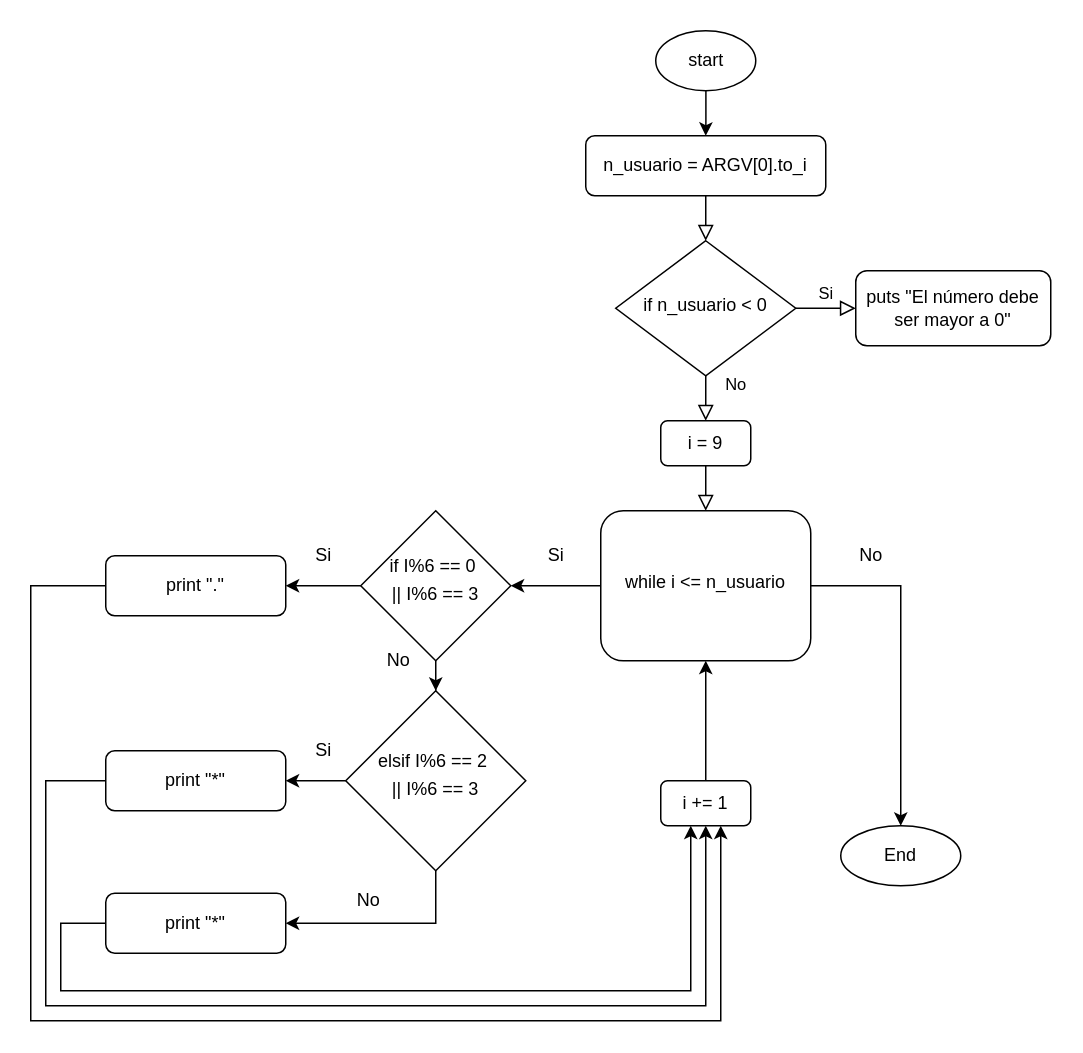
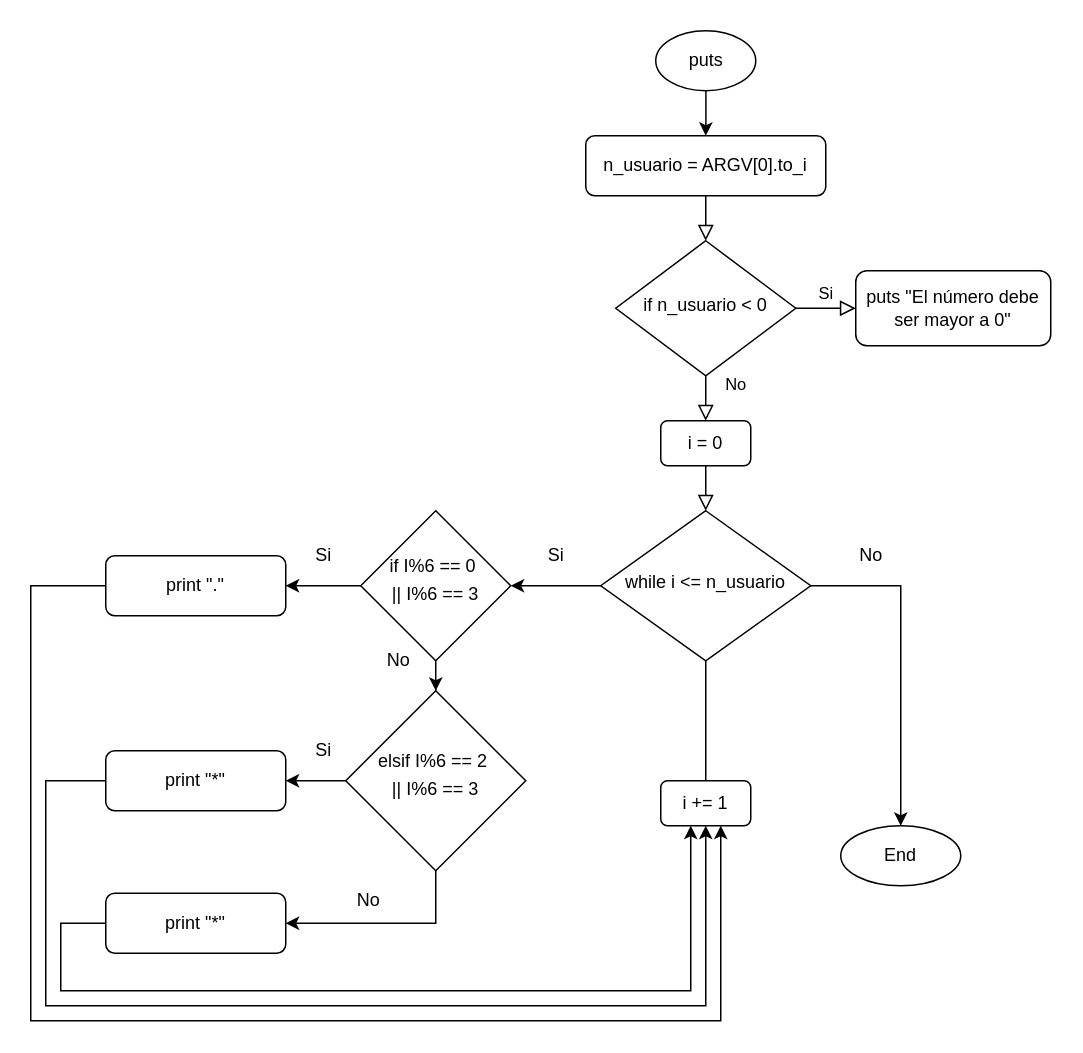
node "start": label "start" -> "puts"
node "i = 9": label "i = 9" -> "i = 0"
node "while i <= n_usuario": shape rounded rectangle -> diamond
edge "i += 1" -> "while i <= n_usuario": arrowhead classic -> none
